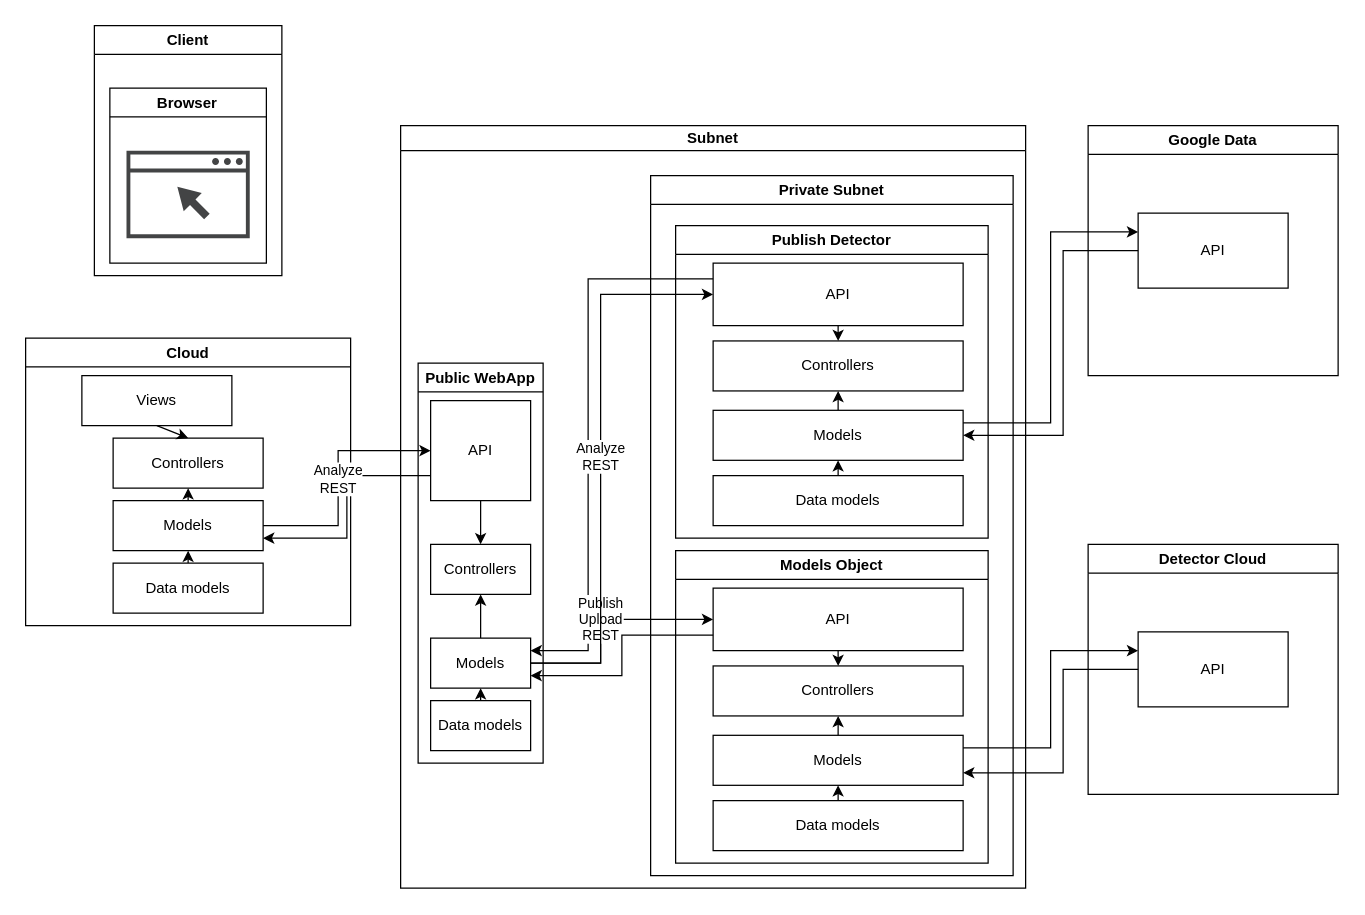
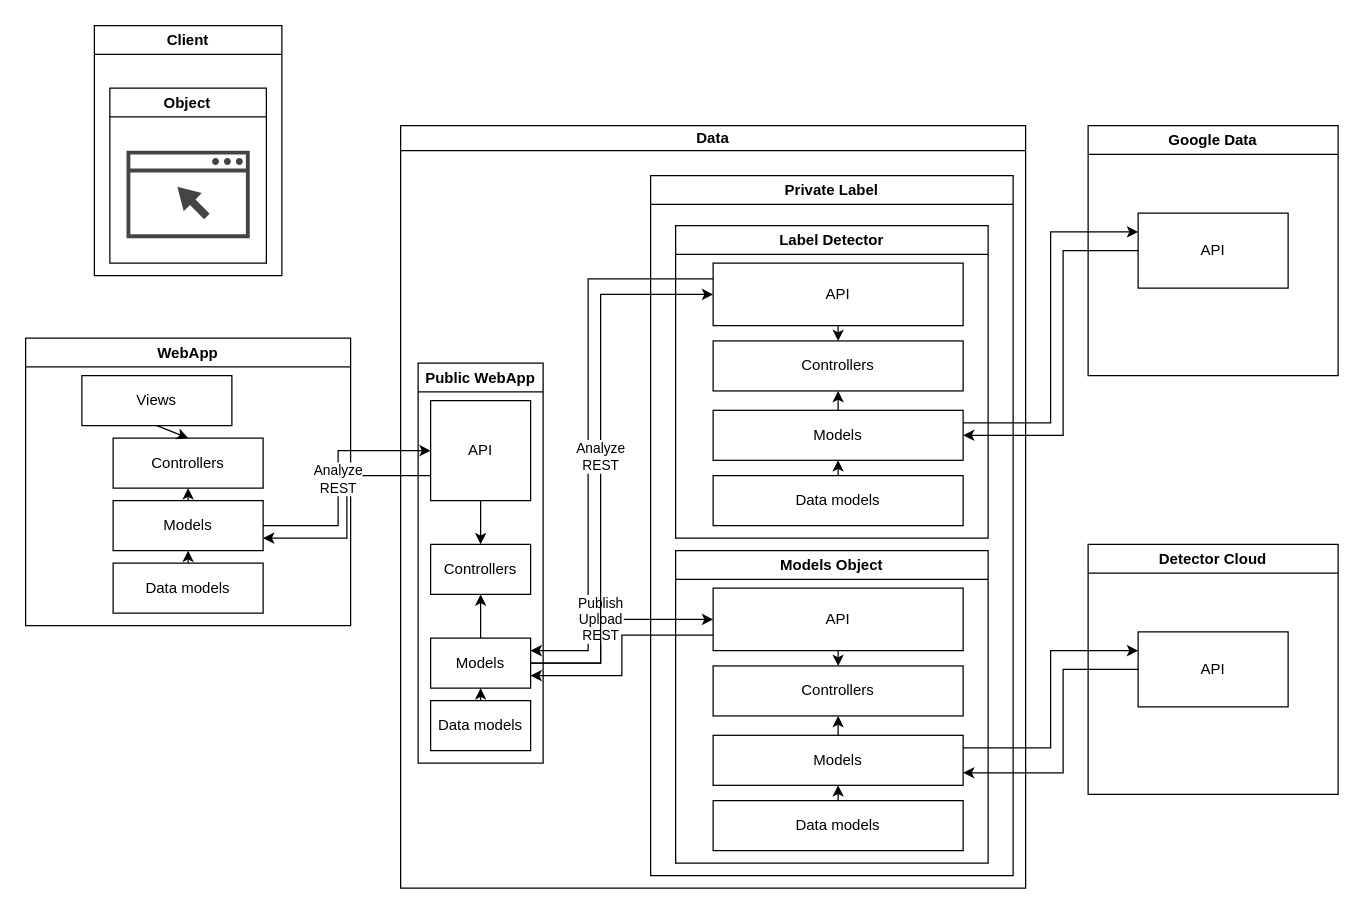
node "Browser": label "Browser" -> "Object"
node "Subnet": label "Subnet" -> "Data"
node "Private Subnet": label "Private Subnet" -> "Private Label"
node "Publish Detector": label "Publish Detector" -> "Label Detector"
node "Cloud": label "Cloud" -> "WebApp"
